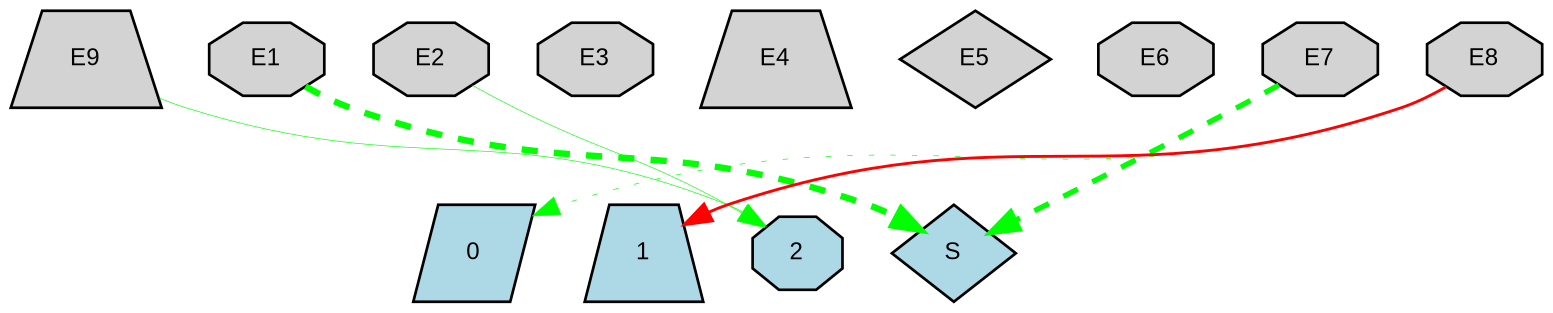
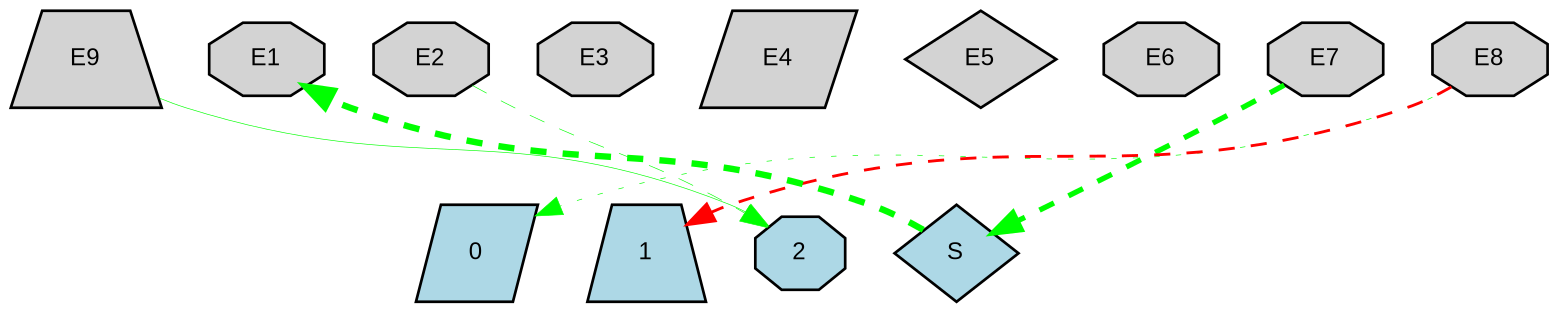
node "E4": shape trapezium -> parallelogram
edge "E2" -> "2": style solid -> dashed
edge "E1" -> "S": reversed
edge "E8" -> "1": style solid -> dashed
